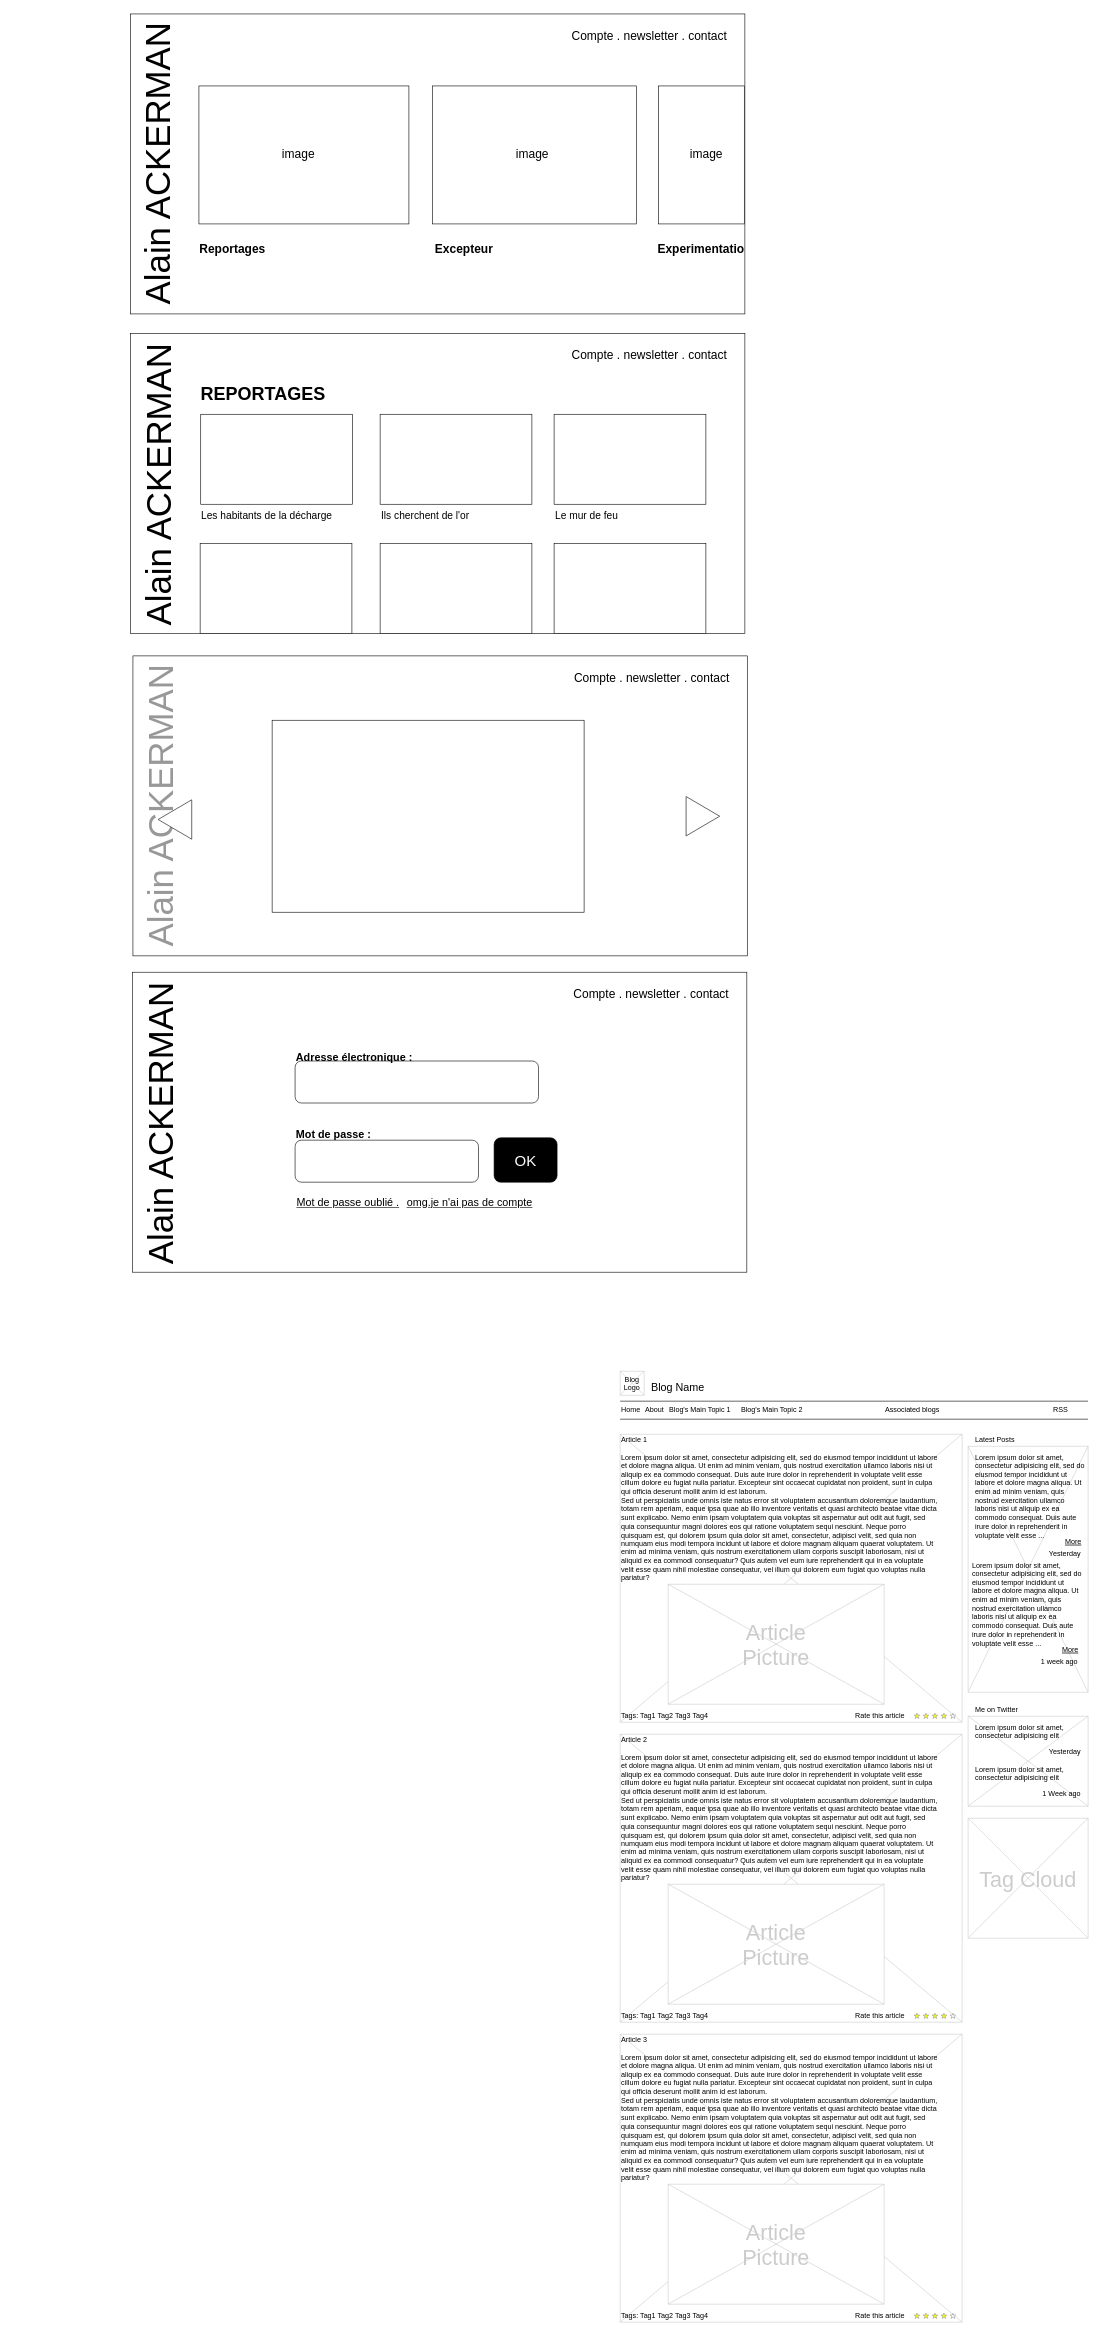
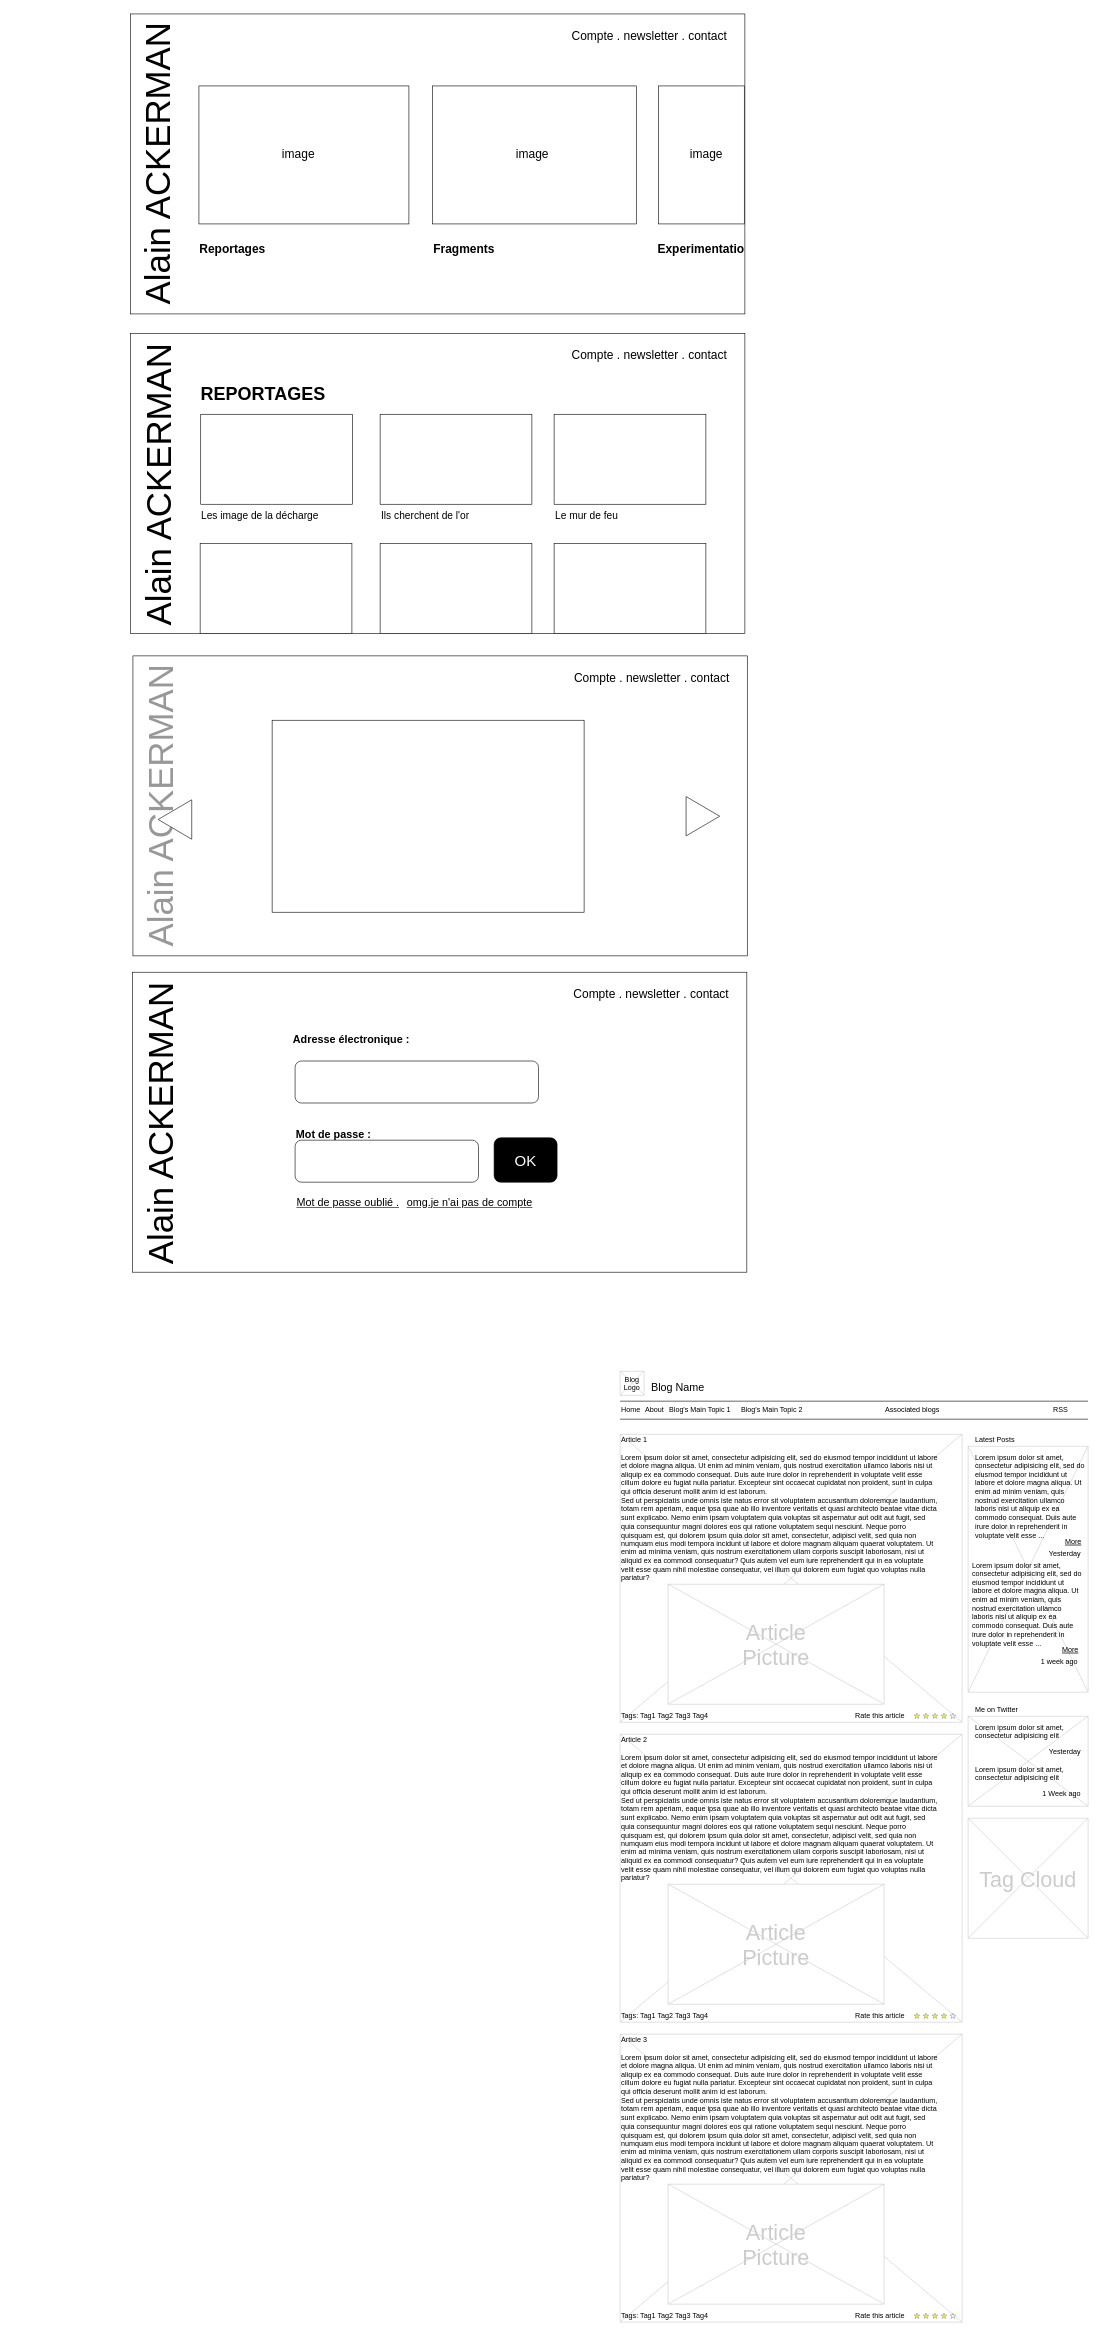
node "Excepteur": label "Excepteur" -> "Fragments"
node "Les habitants de la décharge": label "Les habitants de la décharge" -> "Les image de la décharge"
node "Adresse électronique :": moved (368, 1049) -> (365, 1031)
